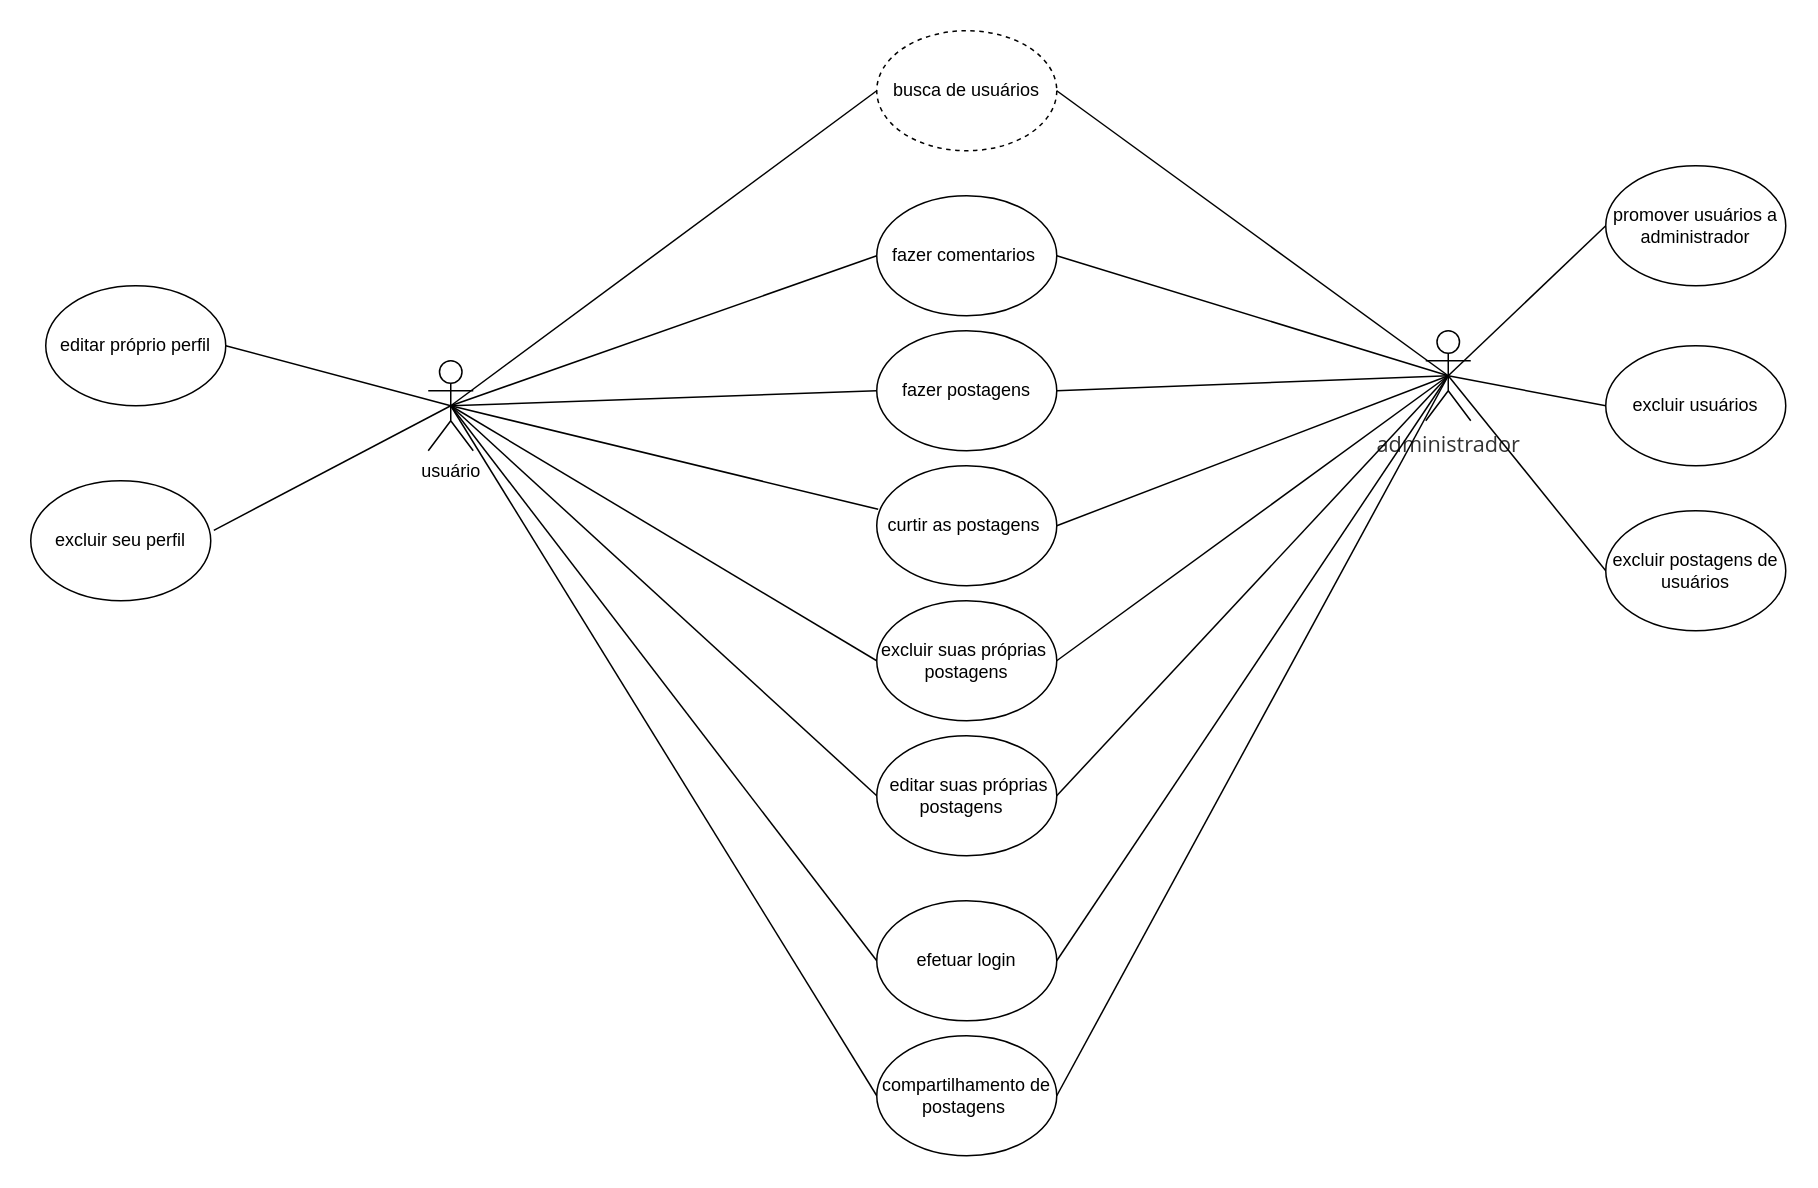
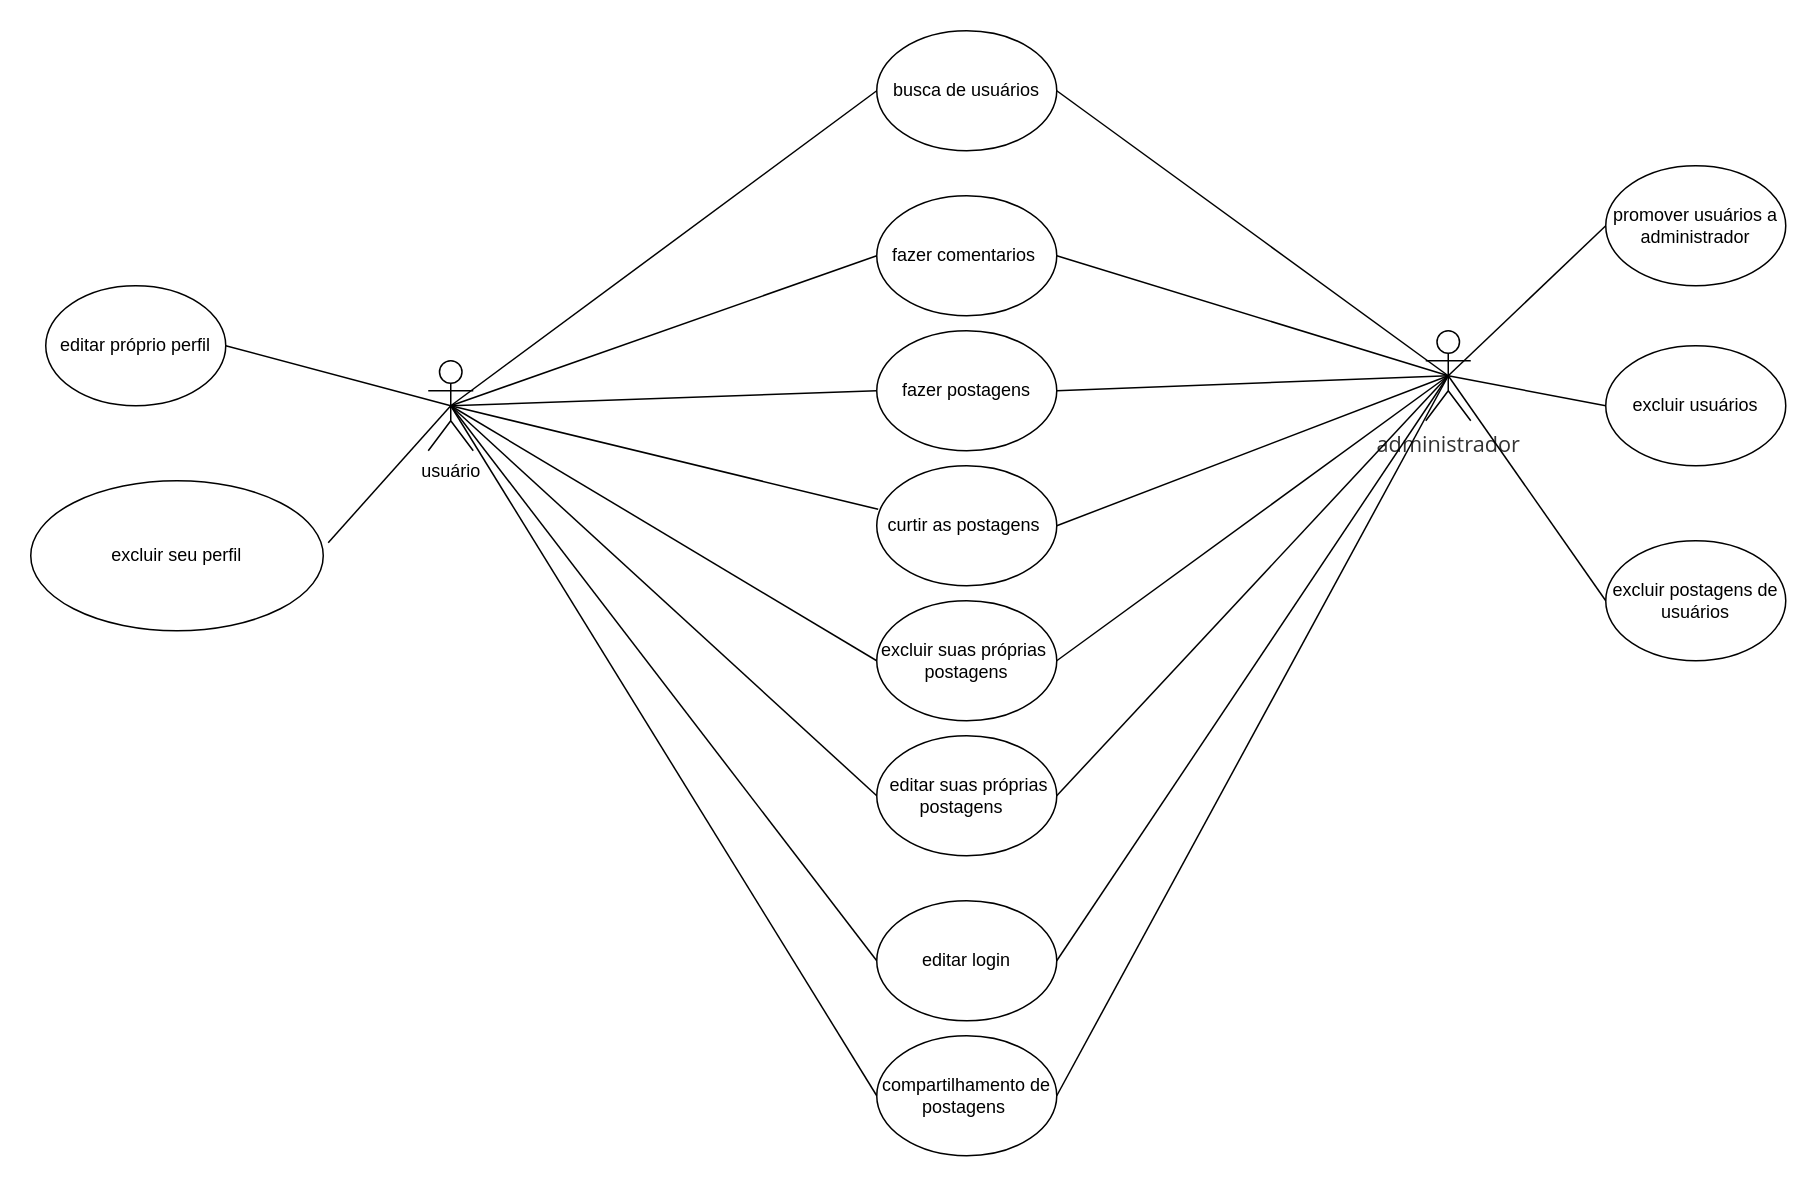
node "busca de usuários": style dashed -> solid
node "excluir seu perfil": size 180x120 -> 293x150
node "excluir postagens de usuários": moved (1696, 571) -> (1696, 601)
node "efetuar login": label "efetuar login" -> "editar login"
